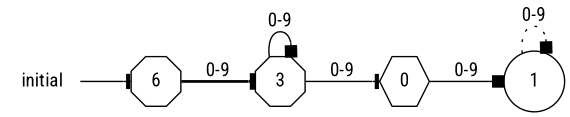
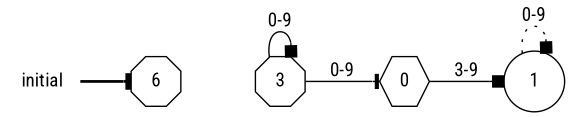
edge "0" -> "1": label "0-9" -> "3-9"
edge "initial" -> "6": style solid -> bold
edge "6" -> "3": removed, label "0-9"
